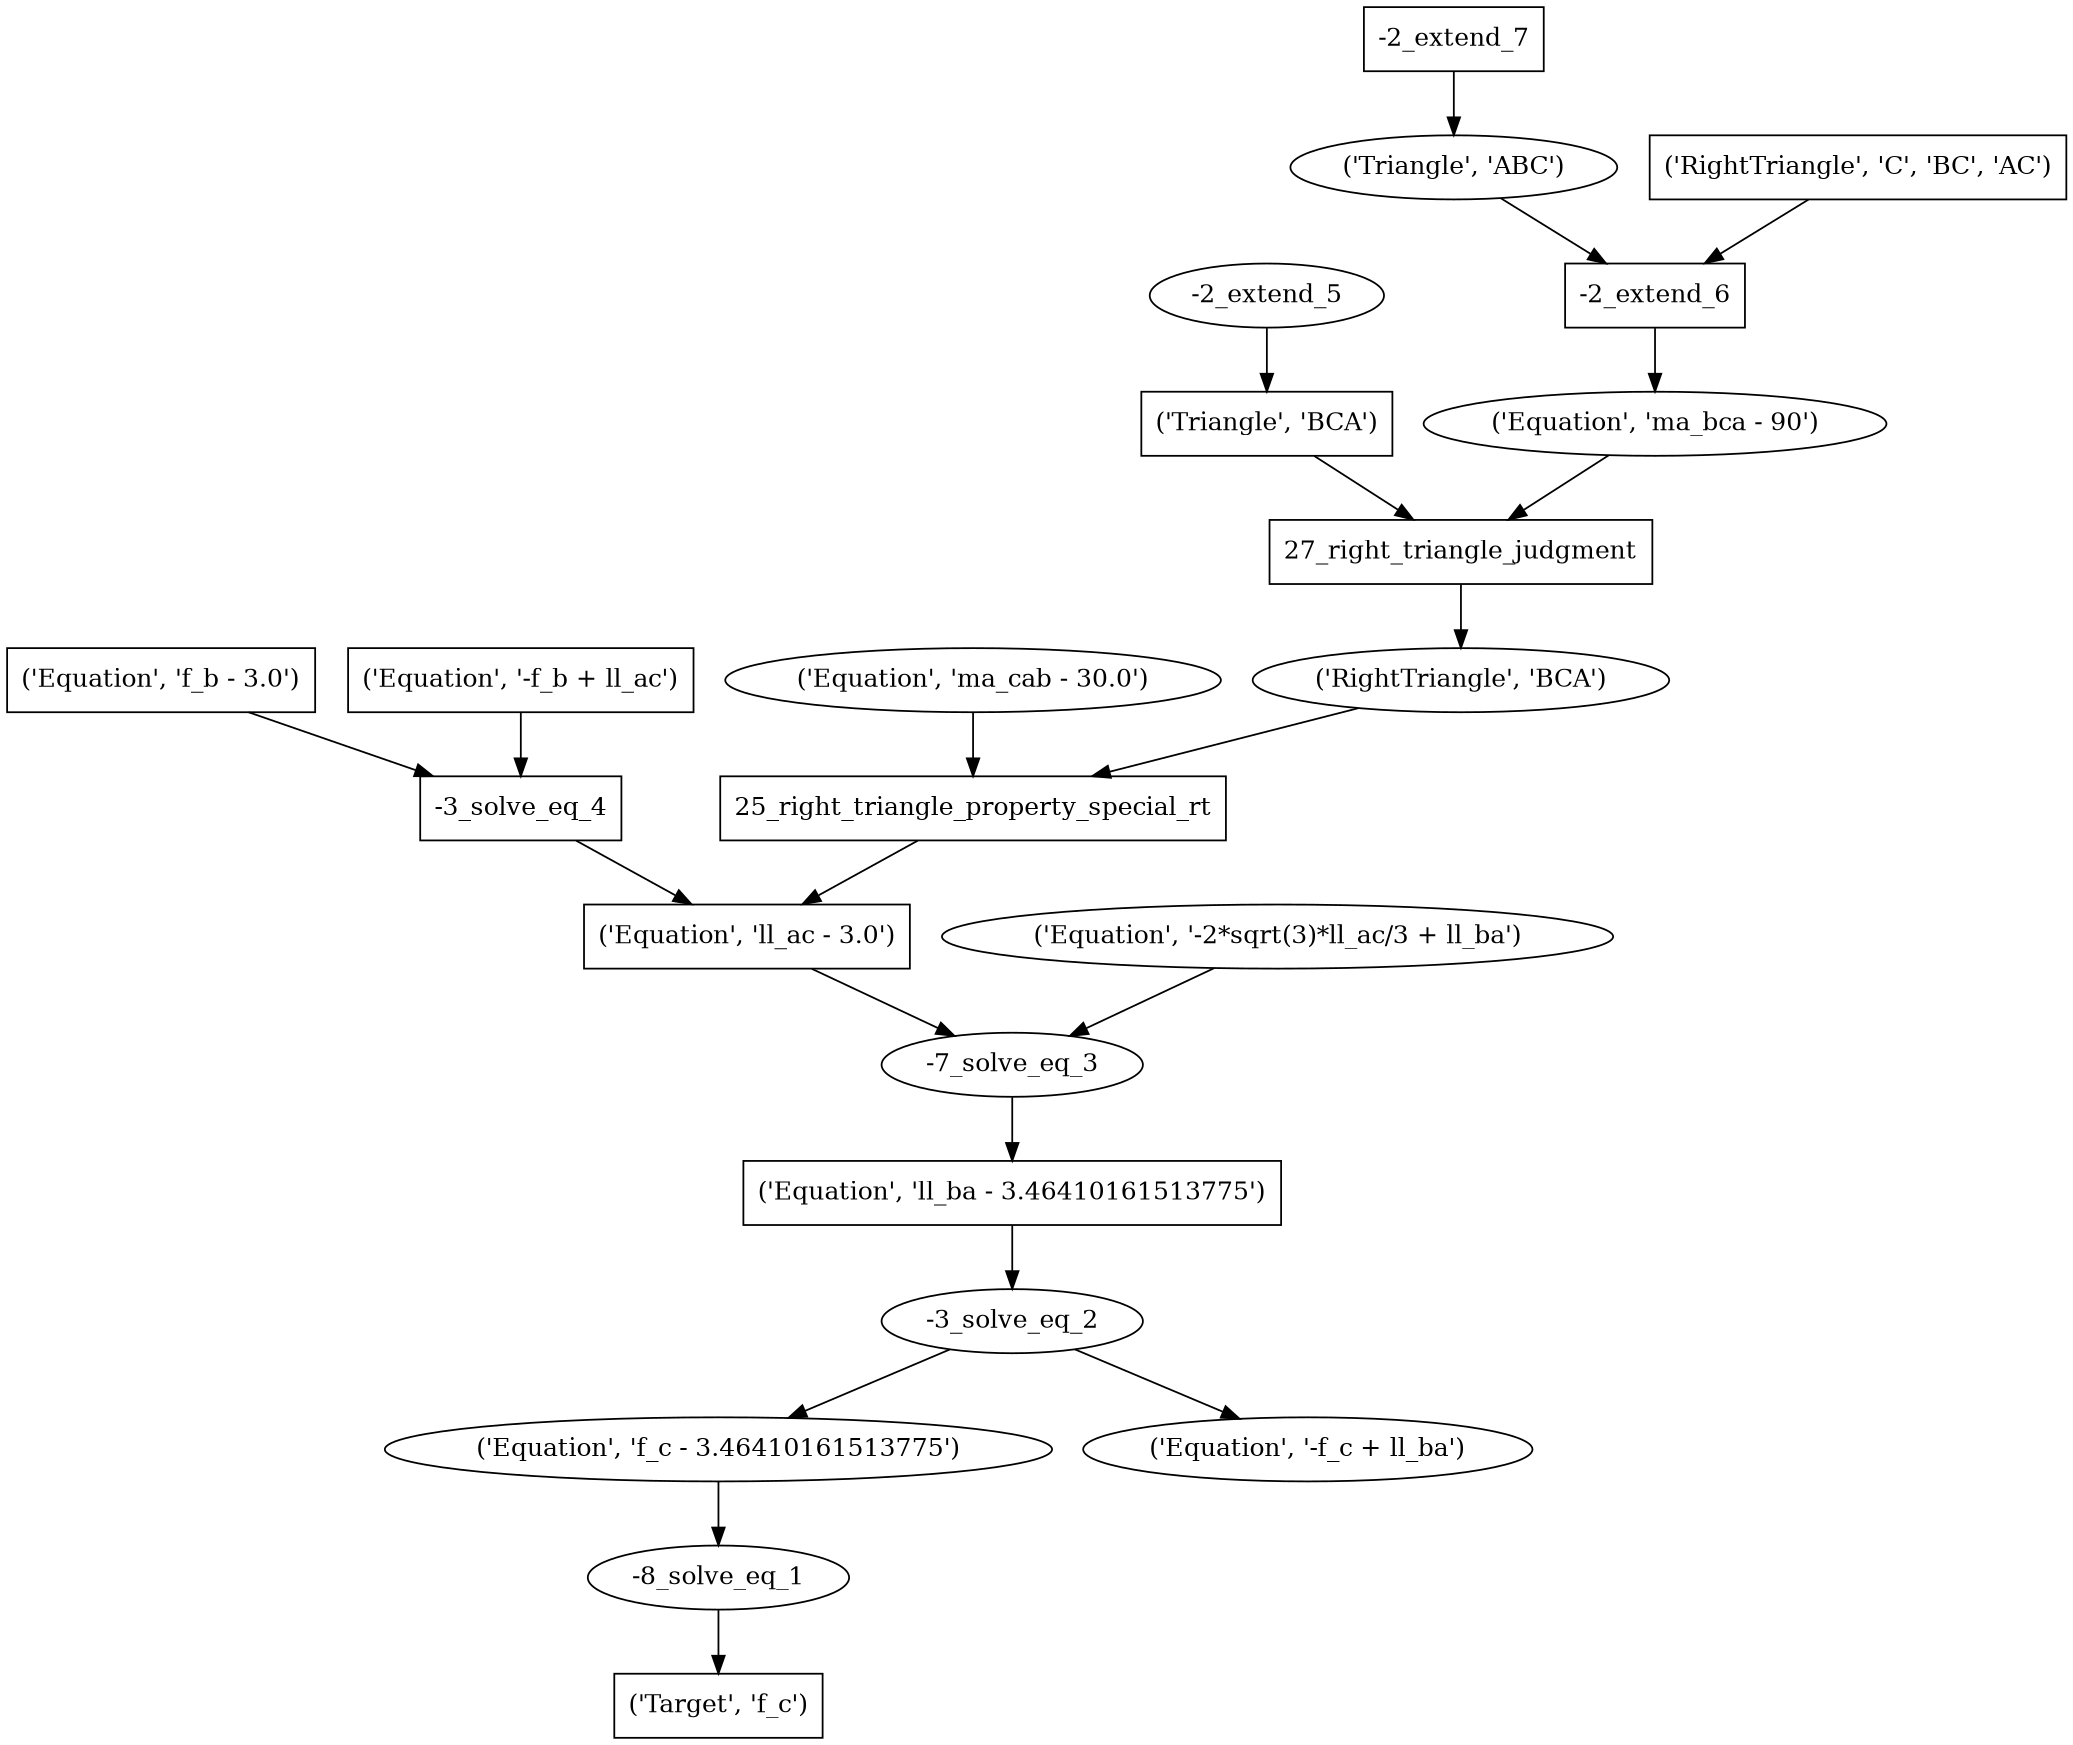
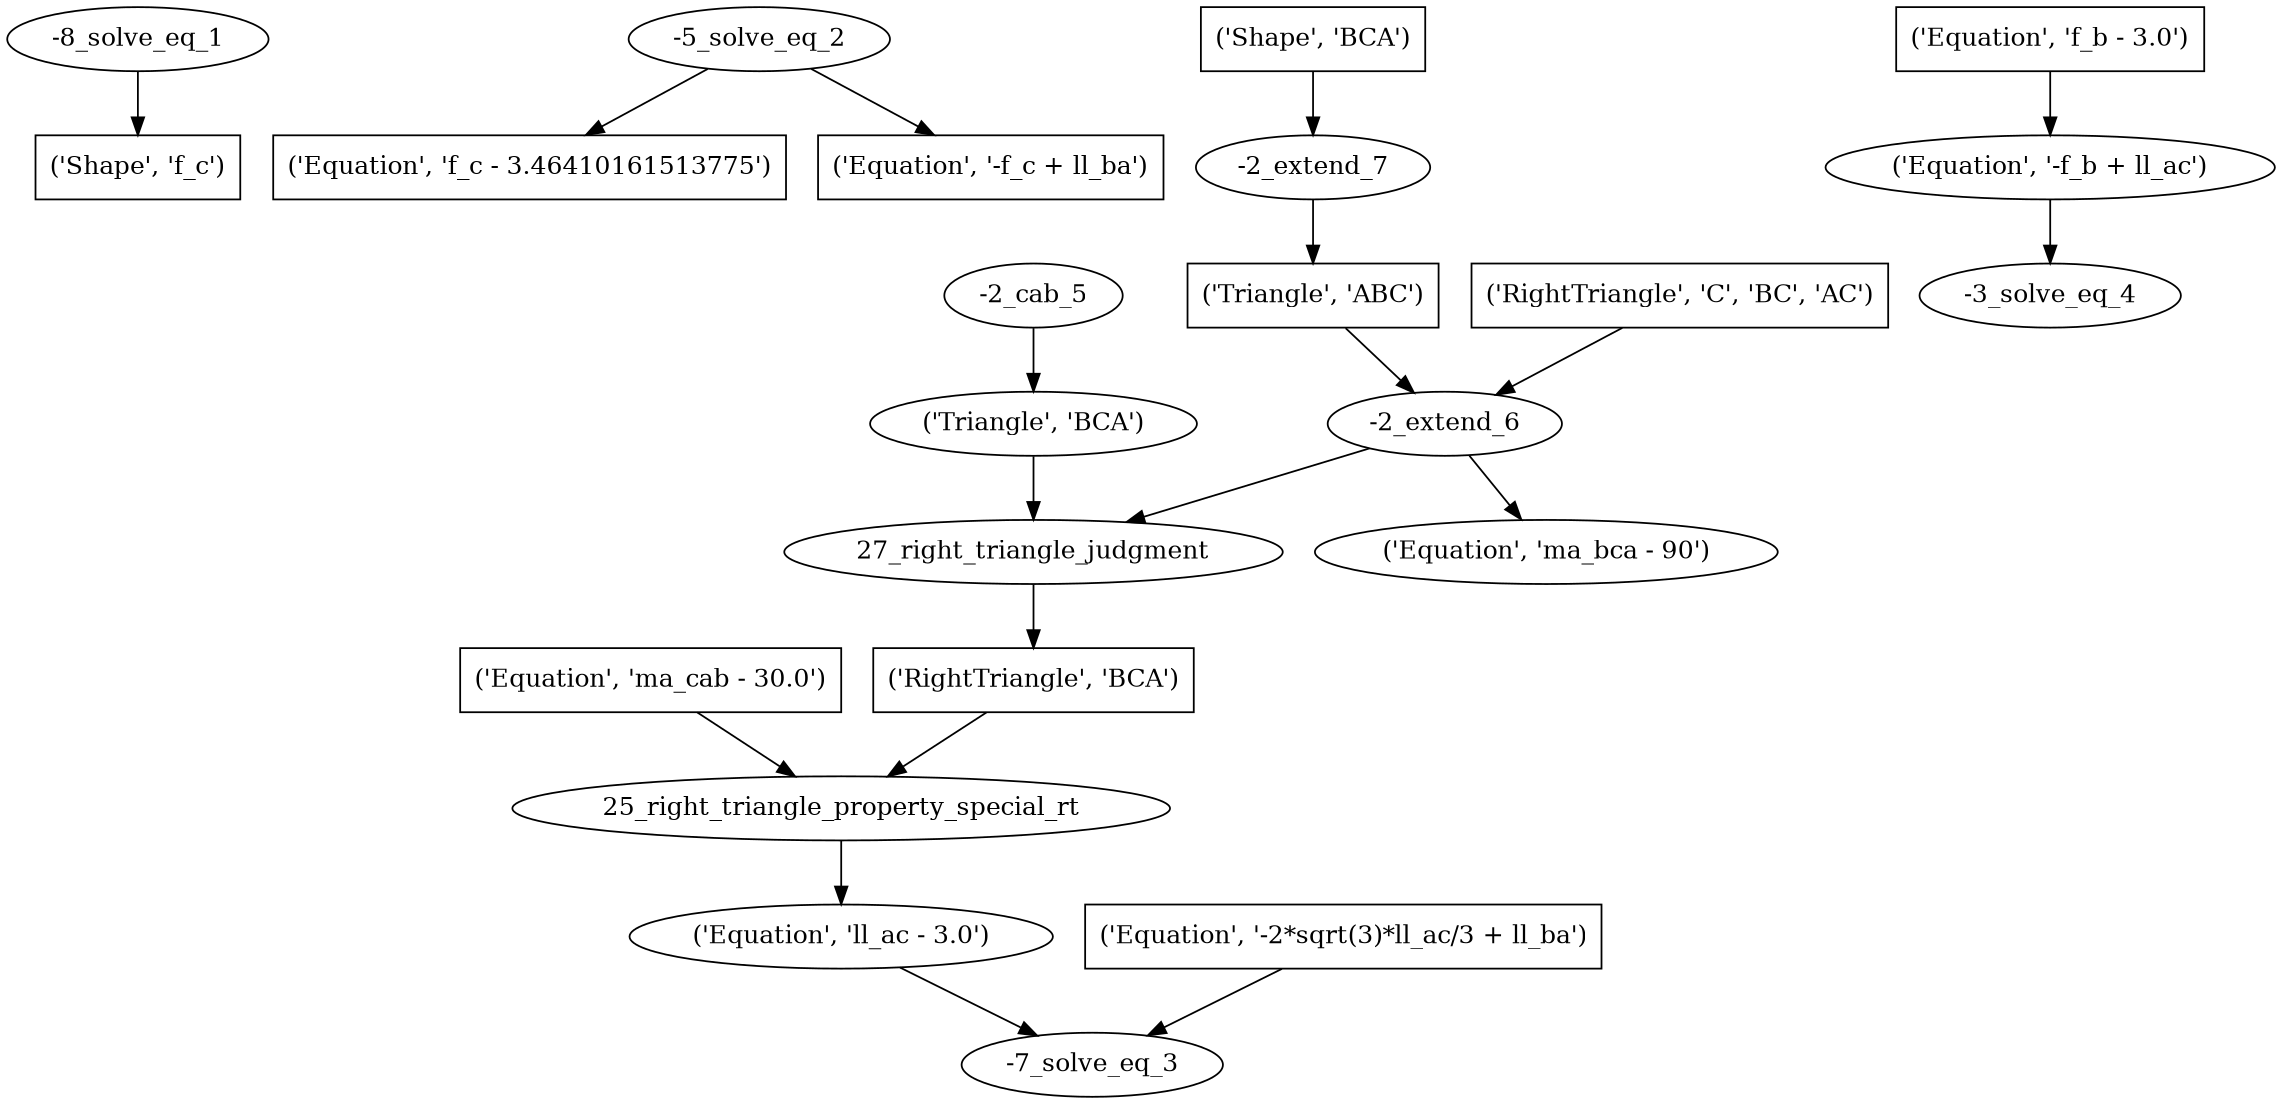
node "('Shape', 'BCA')": added
node "-2_extend_7": shape box -> ellipse
node "('Triangle', 'ABC')": shape ellipse -> box
node "-2_extend_5": label "-2_extend_5" -> "-2_cab_5"
node "-2_extend_6": shape box -> ellipse
node "('Triangle', 'BCA')": shape box -> ellipse
edge "('Equation', 'ma_bca - 90')" -> "27_right_triangle_judgment": now "-2_extend_6" -> "27_right_triangle_judgment"
node "27_right_triangle_judgment": shape box -> ellipse
node "('Equation', '-f_b + ll_ac')": shape box -> ellipse
node "('Equation', 'ma_cab - 30.0')": shape ellipse -> box
node "('RightTriangle', 'BCA')": shape ellipse -> box
edge "('Equation', 'f_b - 3.0')" -> "-3_solve_eq_4": now "('Equation', 'f_b - 3.0')" -> "('Equation', '-f_b + ll_ac')"
node "-3_solve_eq_4": shape box -> ellipse
node "25_right_triangle_property_special_rt": shape box -> ellipse
edge "-3_solve_eq_4" -> "('Equation', 'll_ac - 3.0')": removed
node "('Equation', 'll_ac - 3.0')": shape box -> ellipse
node "('Equation', '-2*sqrt(3)*ll_ac/3 + ll_ba')": shape ellipse -> box
node "('Equation', 'll_ba - 3.46410161513775')": removed
node "-3_solve_eq_2": label "-3_solve_eq_2" -> "-5_solve_eq_2"
node "('Equation', 'f_c - 3.46410161513775')": shape ellipse -> box
node "('Equation', '-f_c + ll_ba')": shape ellipse -> box
edge "('Equation', 'f_c - 3.46410161513775')" -> "-8_solve_eq_1": removed
node "('Target', 'f_c')": label "('Target', 'f_c')" -> "('Shape', 'f_c')"
